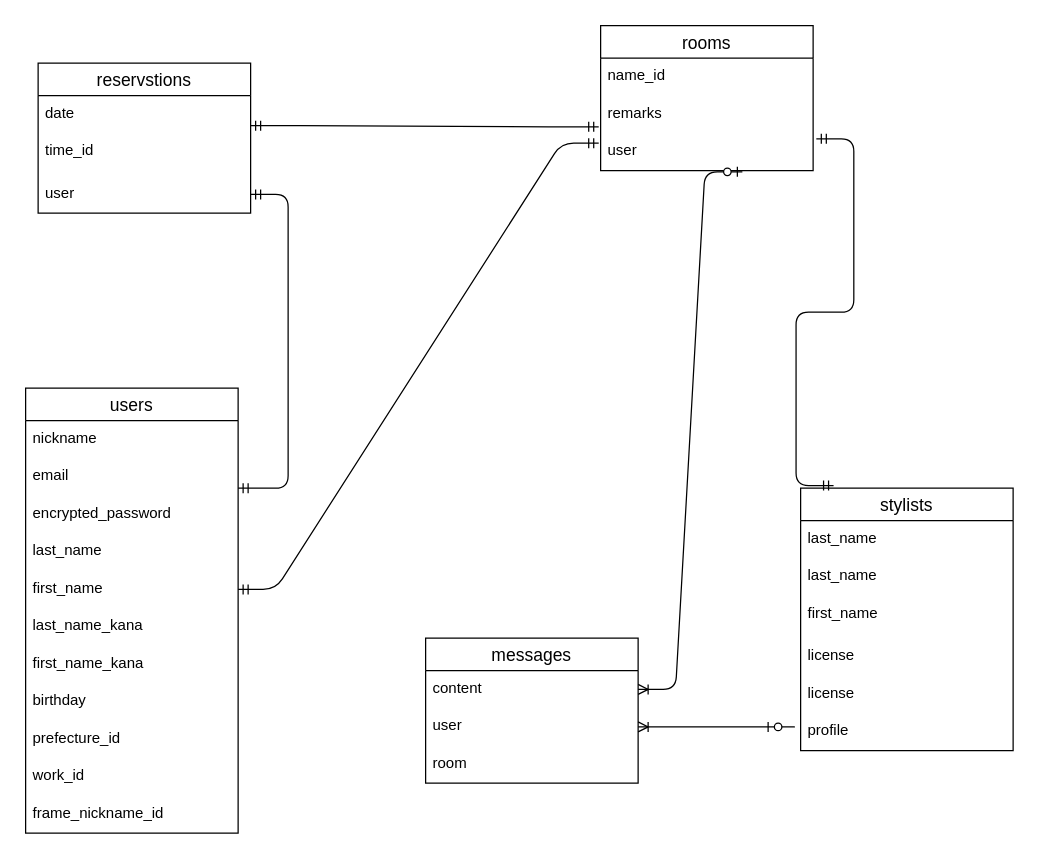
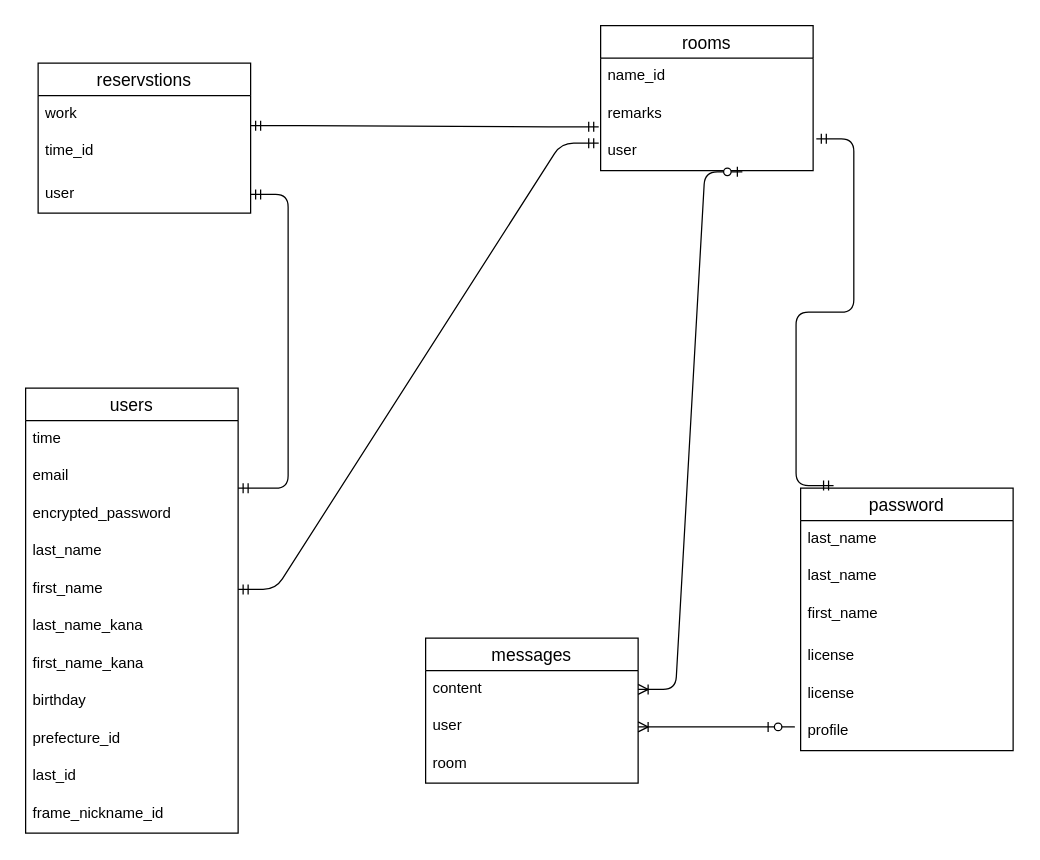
node "date": label "date" -> "work"
node "nickname": label "nickname" -> "time"
node "stylists": label "stylists" -> "password"
node "work_id": label "work_id" -> "last_id"
